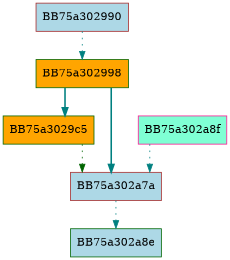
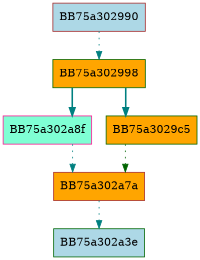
edge "BB75a302998" -> "BB75a302a7a": now "BB75a302998" -> "BB75a302a8f"
node "BB75a302a7a": fillcolor lightblue -> orange
node "BB75a302a8e": label "BB75a302a8e" -> "BB75a302a3e"
